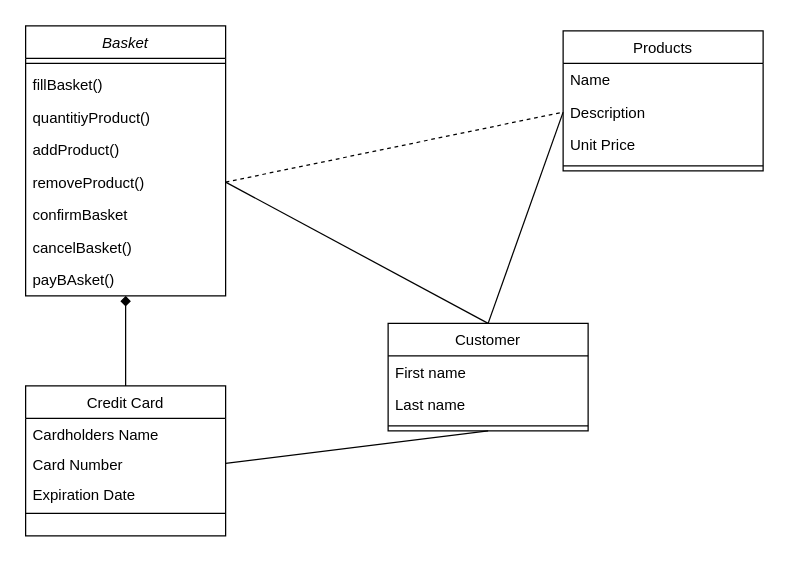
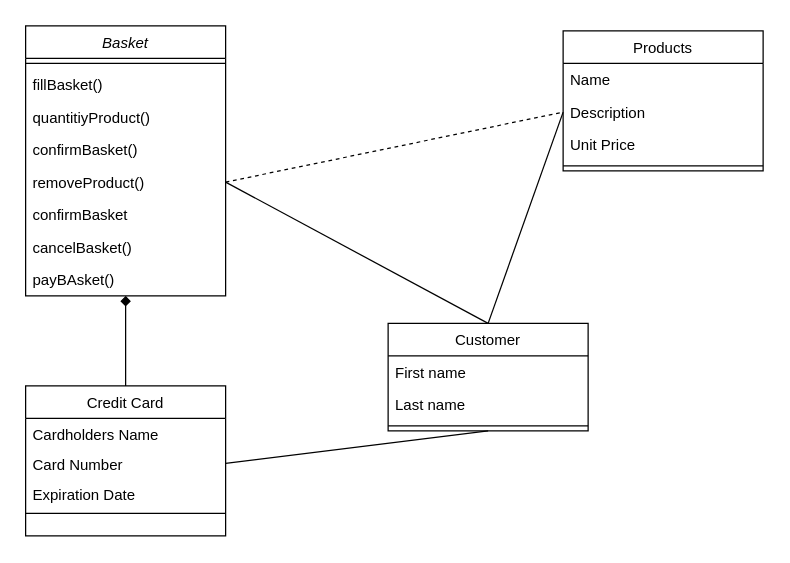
node "addProduct()": label "addProduct()" -> "confirmBasket()"
